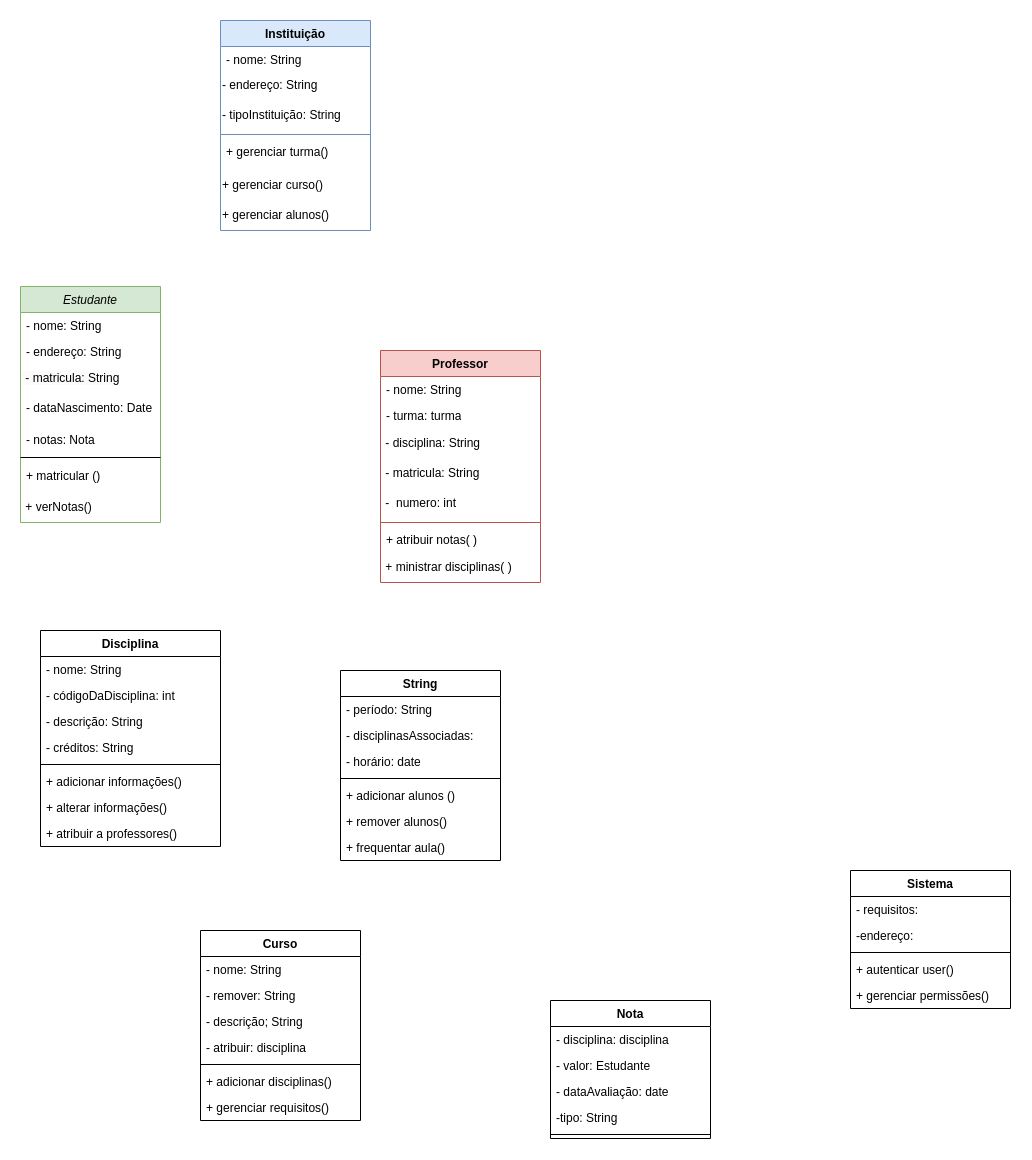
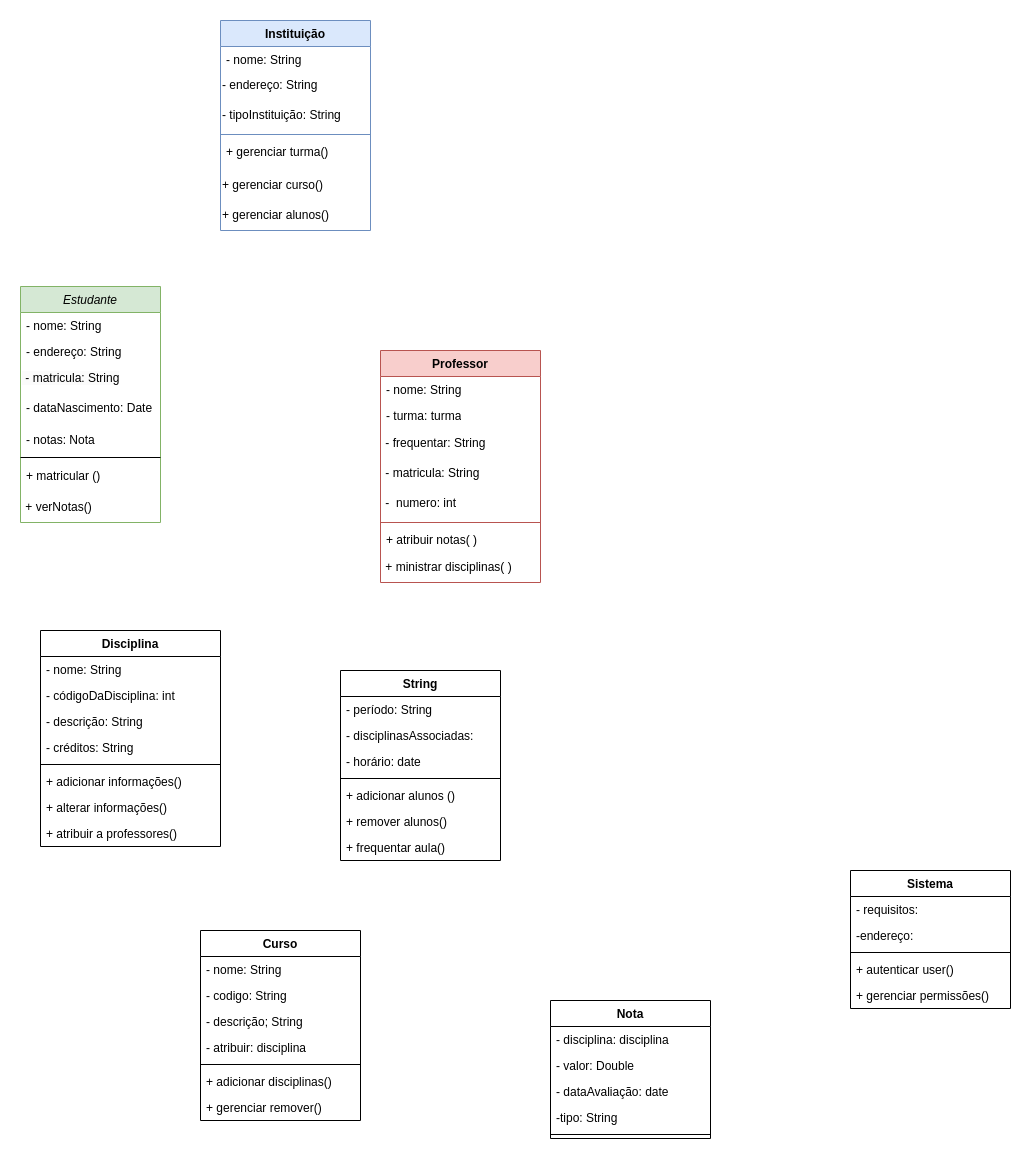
node "- disciplina: String": label "- disciplina: String" -> "- frequentar: String"
node "- remover: String": label "- remover: String" -> "- codigo: String"
node "- valor: Estudante": label "- valor: Estudante" -> "- valor: Double"
node "+ gerenciar requisitos()": label "+ gerenciar requisitos()" -> "+ gerenciar remover()"
